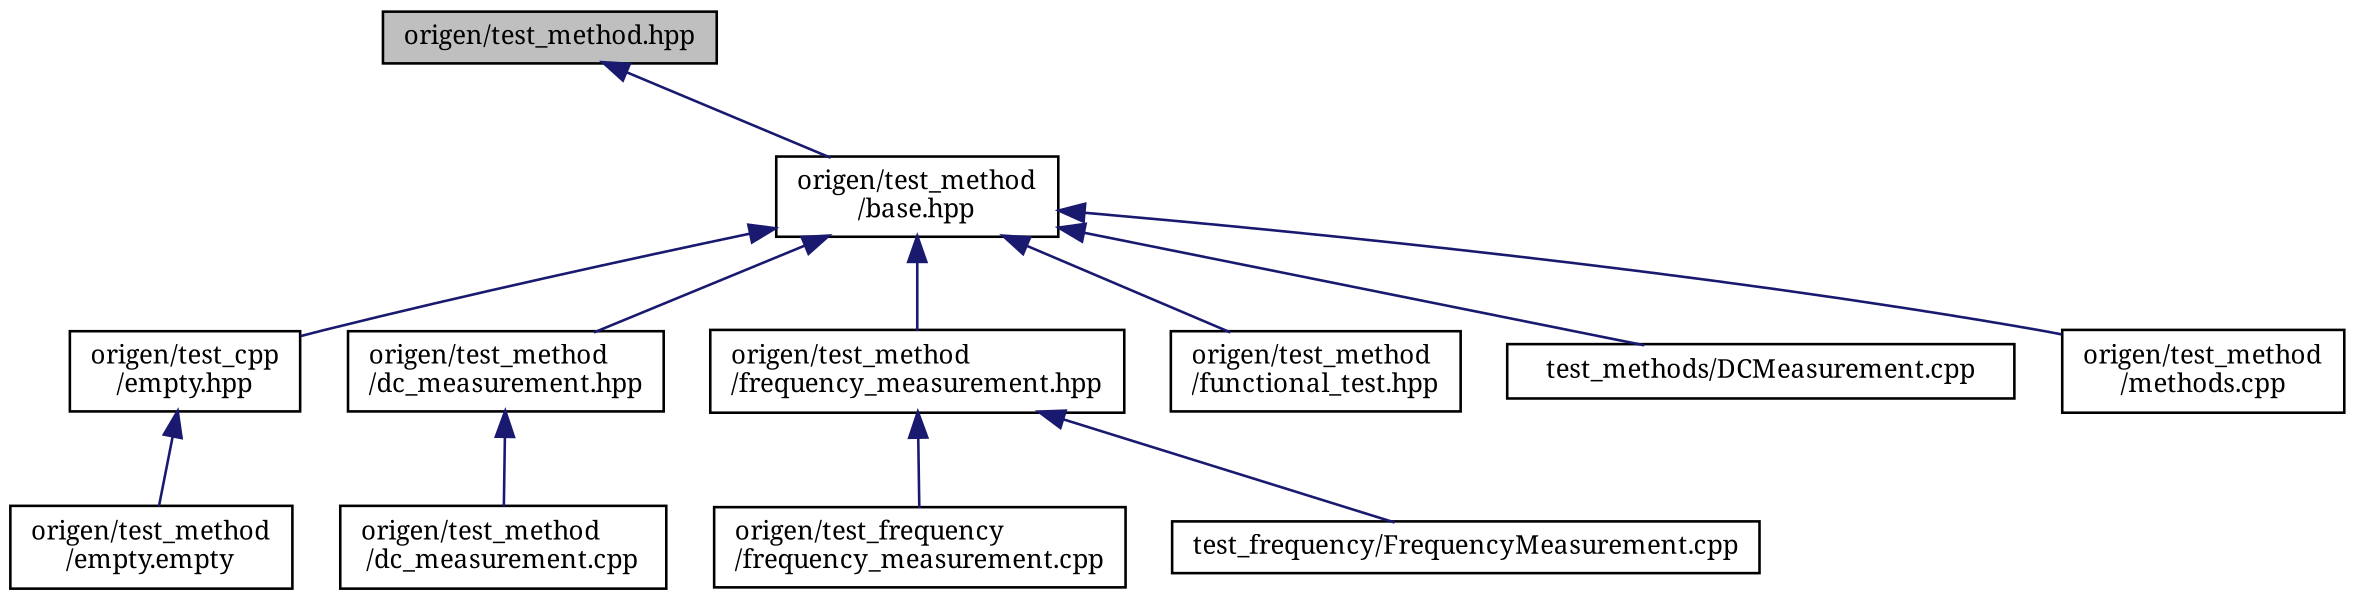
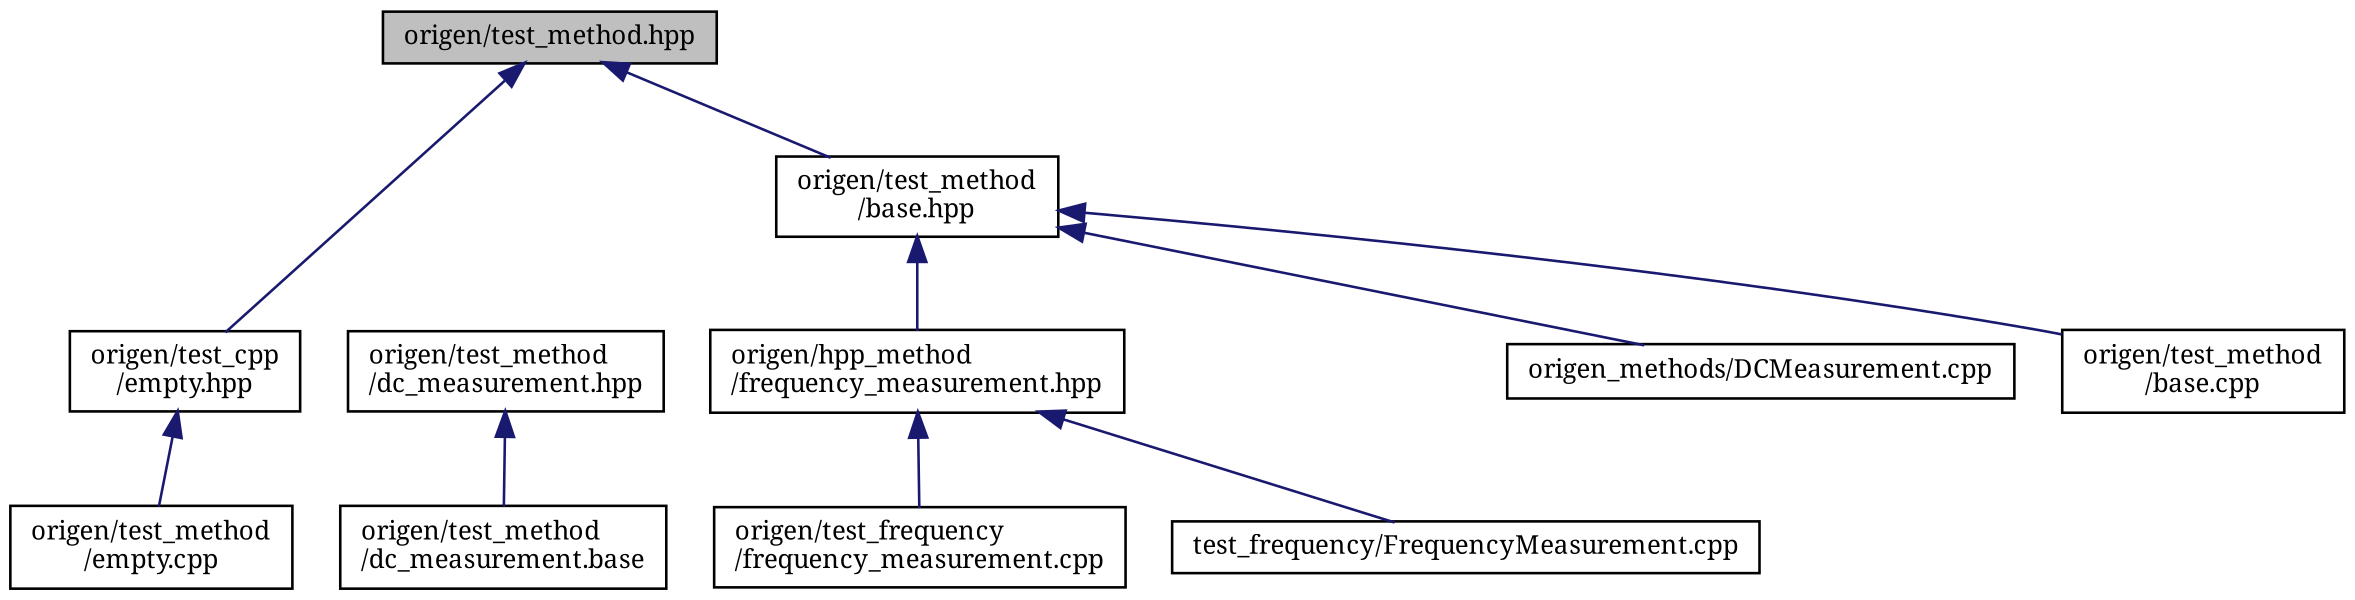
edge "origen/test_cpp /empty.hpp" -> "origen/test_method /base.hpp": now "origen/test_cpp /empty.hpp" -> "origen/test_method.hpp"
edge "origen/test_method /dc_measurement.hpp" -> "origen/test_method /base.hpp": removed
node "origen/test_method /frequency_measurement.hpp": label "origen/test_method /frequency_measurement.hpp" -> "origen/hpp_method /frequency_measurement.hpp"
node "origen/test_method /functional_test.hpp": removed
node "test_methods/DCMeasurement.cpp": label "test_methods/DCMeasurement.cpp" -> "origen_methods/DCMeasurement.cpp"
node "origen/test_method /methods.cpp": label "origen/test_method /methods.cpp" -> "origen/test_method /base.cpp"
node "origen/test_method /empty.empty": label "origen/test_method /empty.empty" -> "origen/test_method /empty.cpp"
node "origen/test_method /dc_measurement.cpp": label "origen/test_method /dc_measurement.cpp" -> "origen/test_method /dc_measurement.base"
